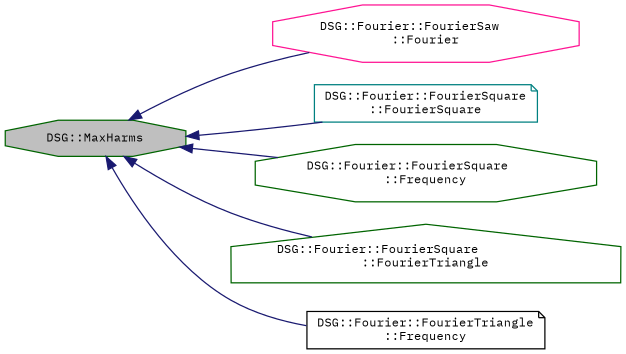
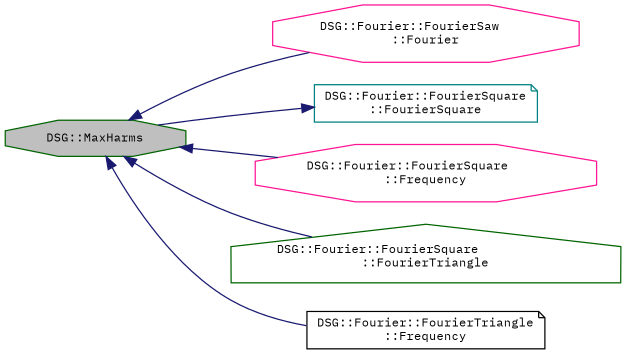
edge "DSG::Fourier::FourierSquare ::FourierSquare" -> "DSG::MaxHarms": reversed
node "DSG::Fourier::FourierSquare ::Frequency": color darkgreen -> deeppink
